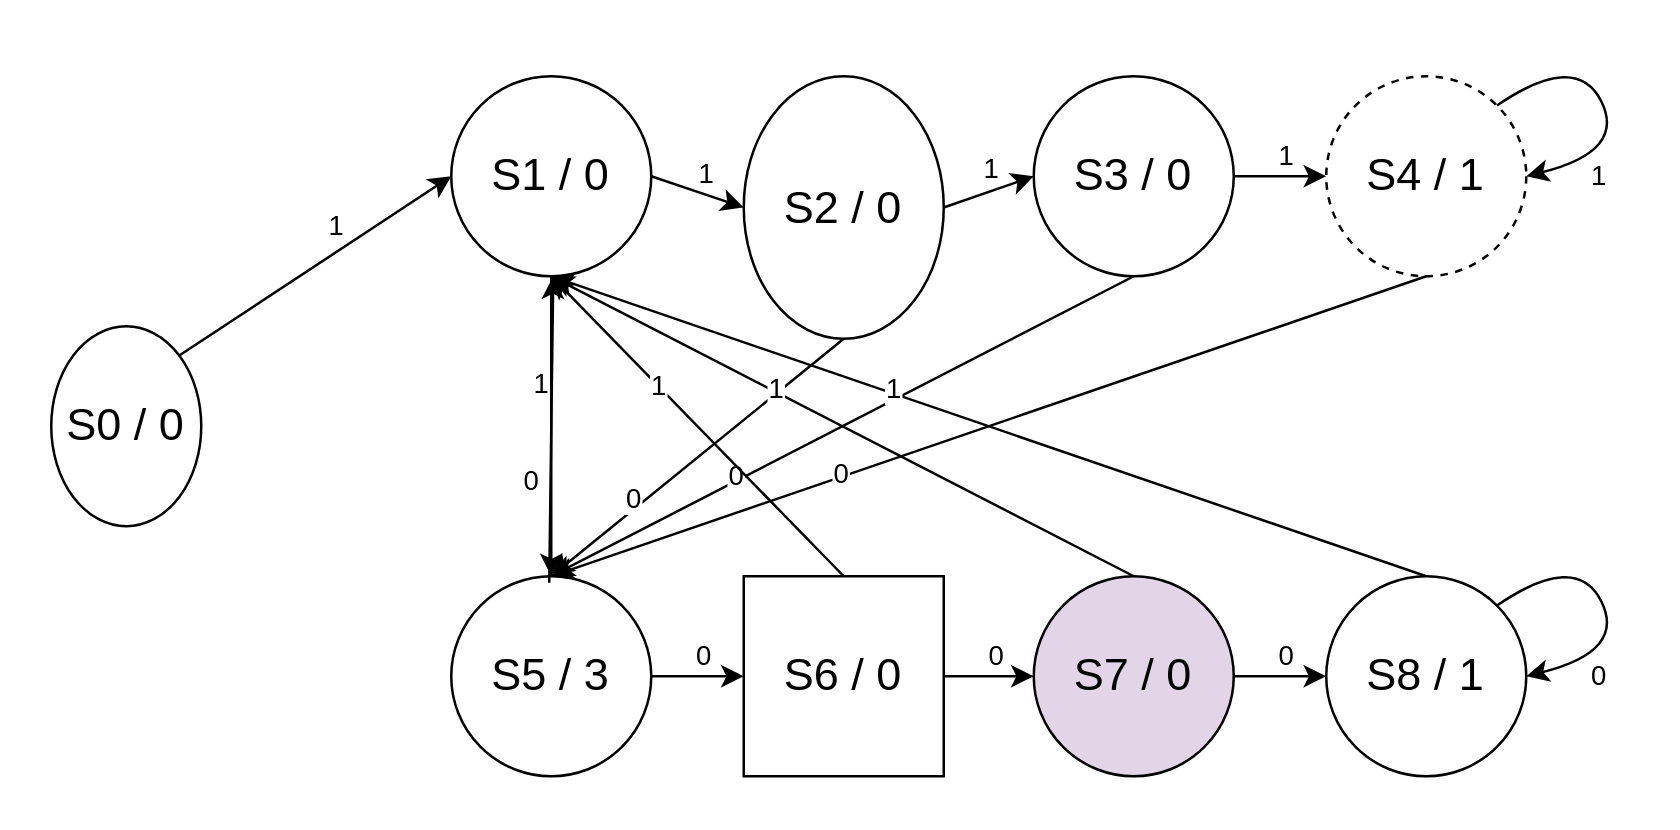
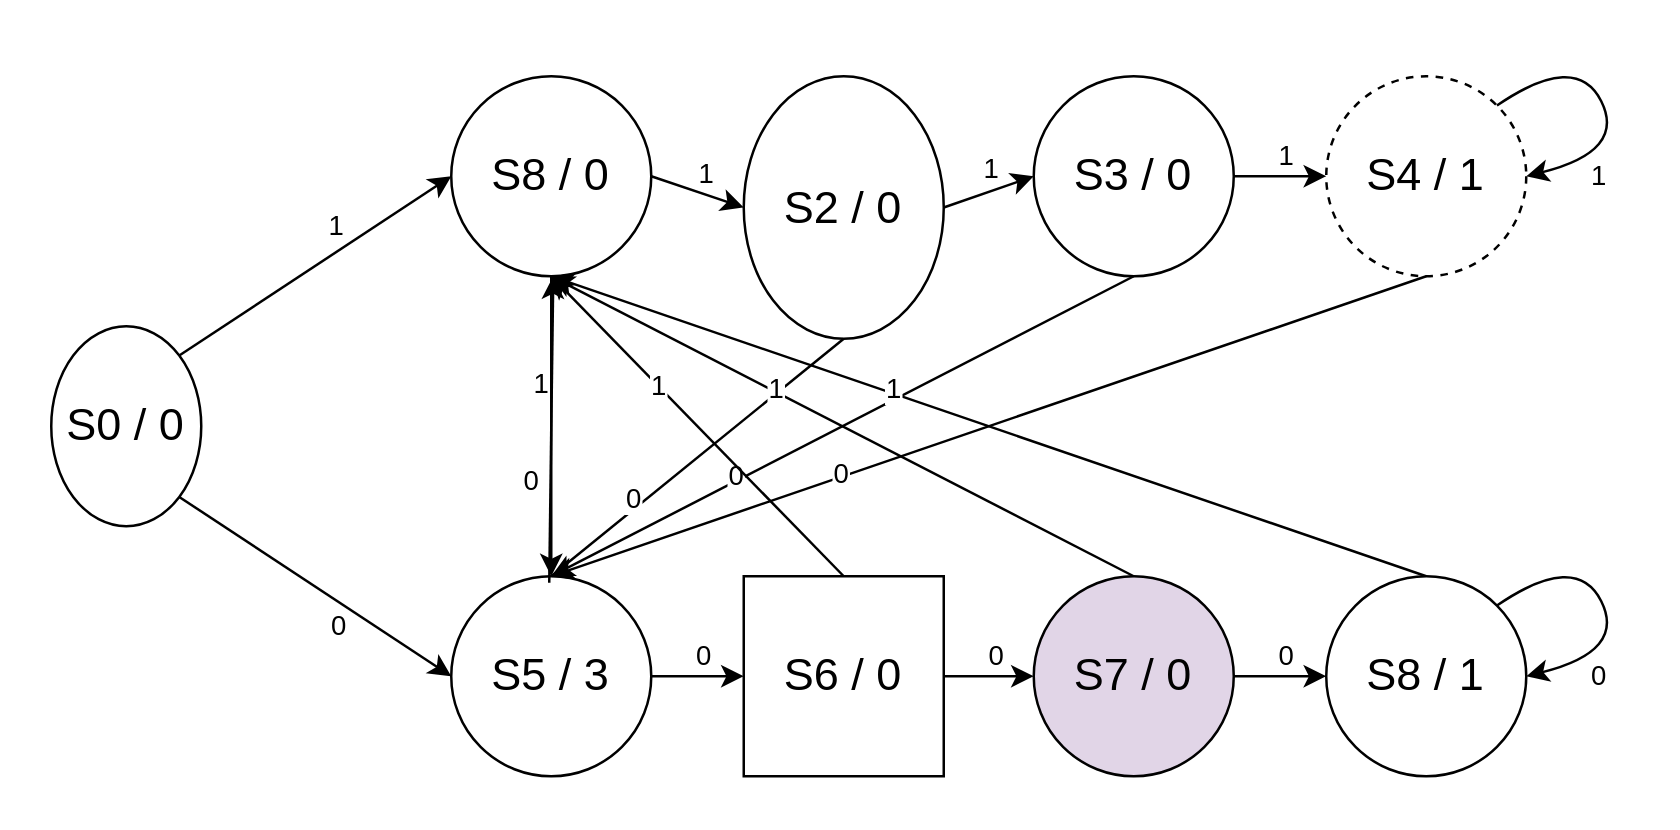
node "S1 / 0": label "S1 / 0" -> "S8 / 0"
edge "S2 / 0" -> "S5 / 3": arrowhead classic -> none
edge "S0 / 0" -> "S5 / 3": added, label "0"
